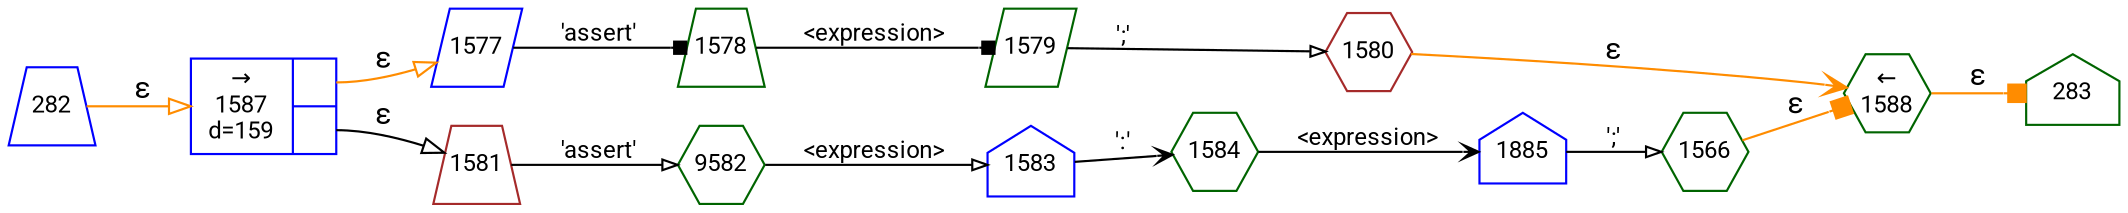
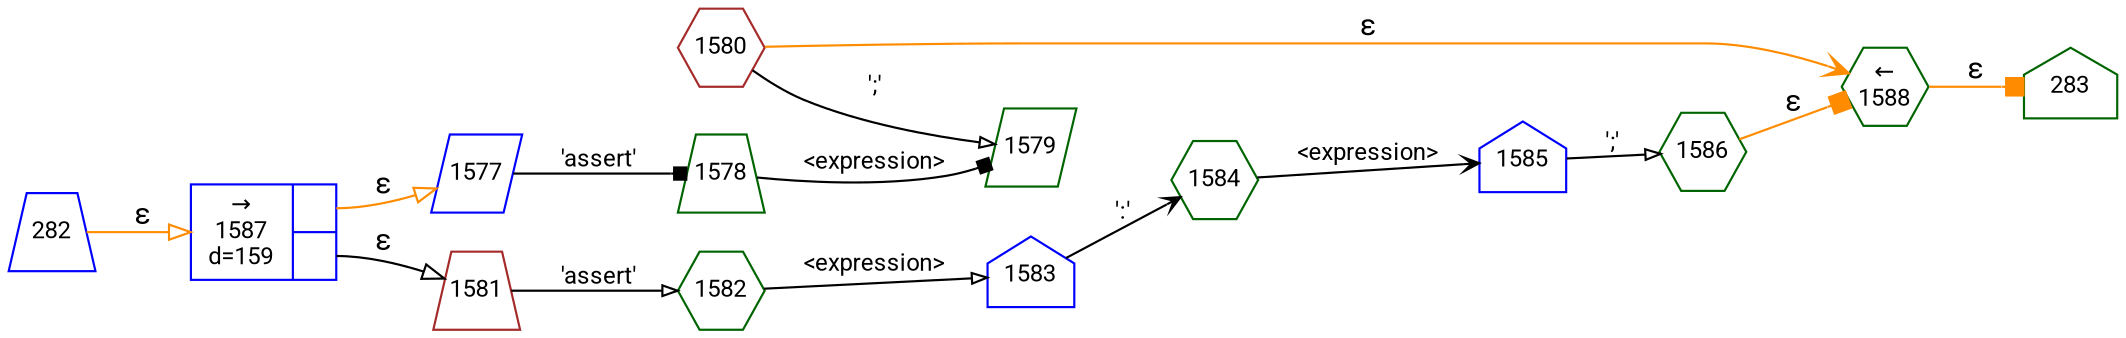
edge "1579" -> "1580": reversed
node "1885": label "1885" -> "1585"
node "1566": label "1566" -> "1586"
node "9582": label "9582" -> "1582"
